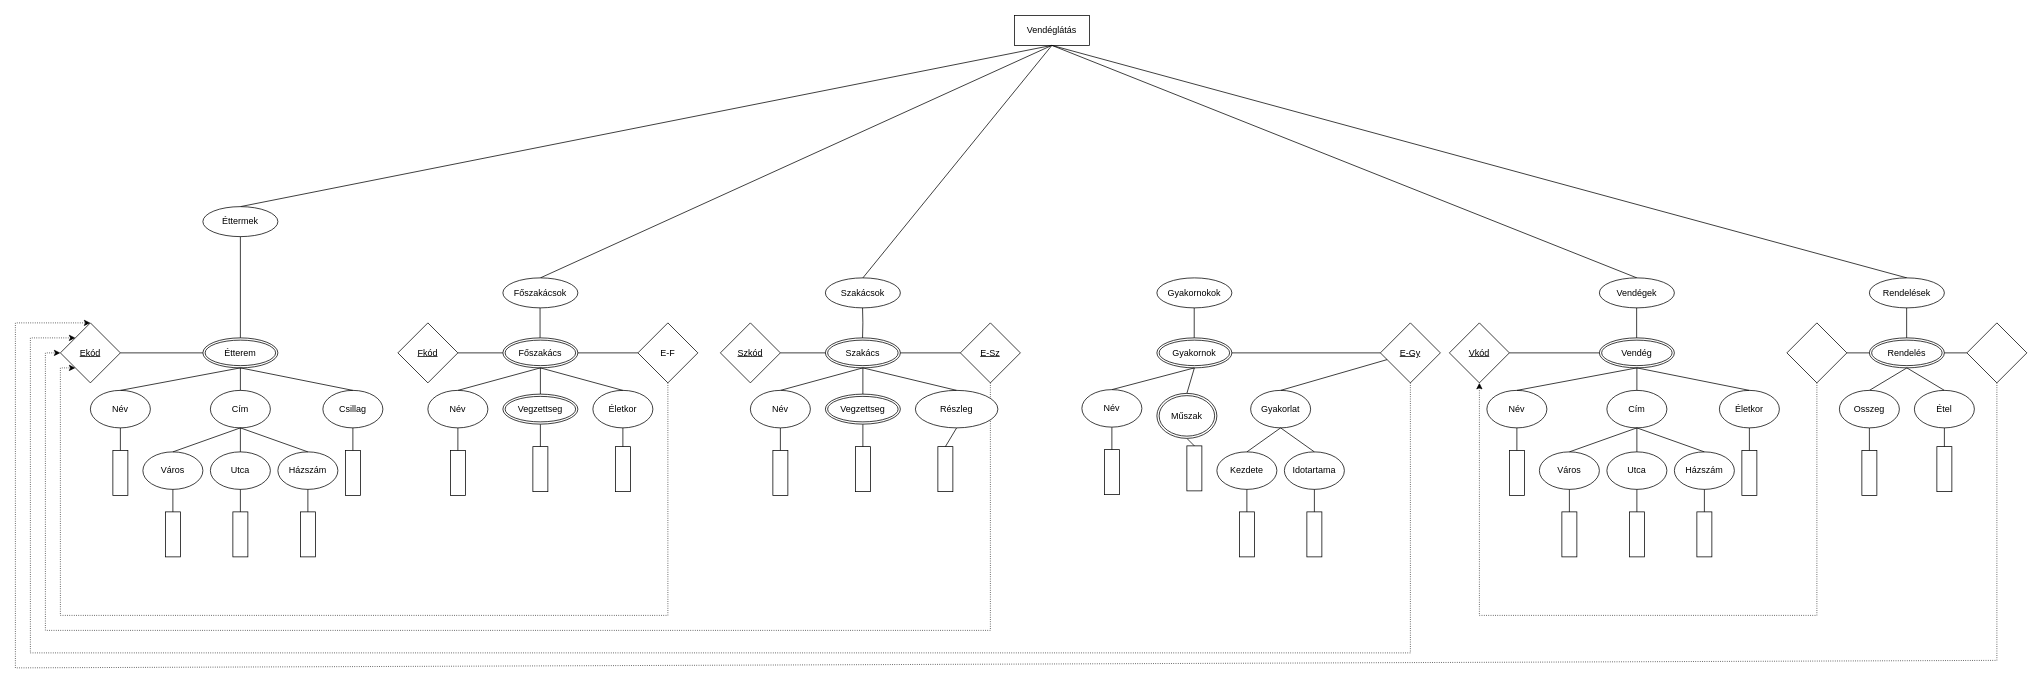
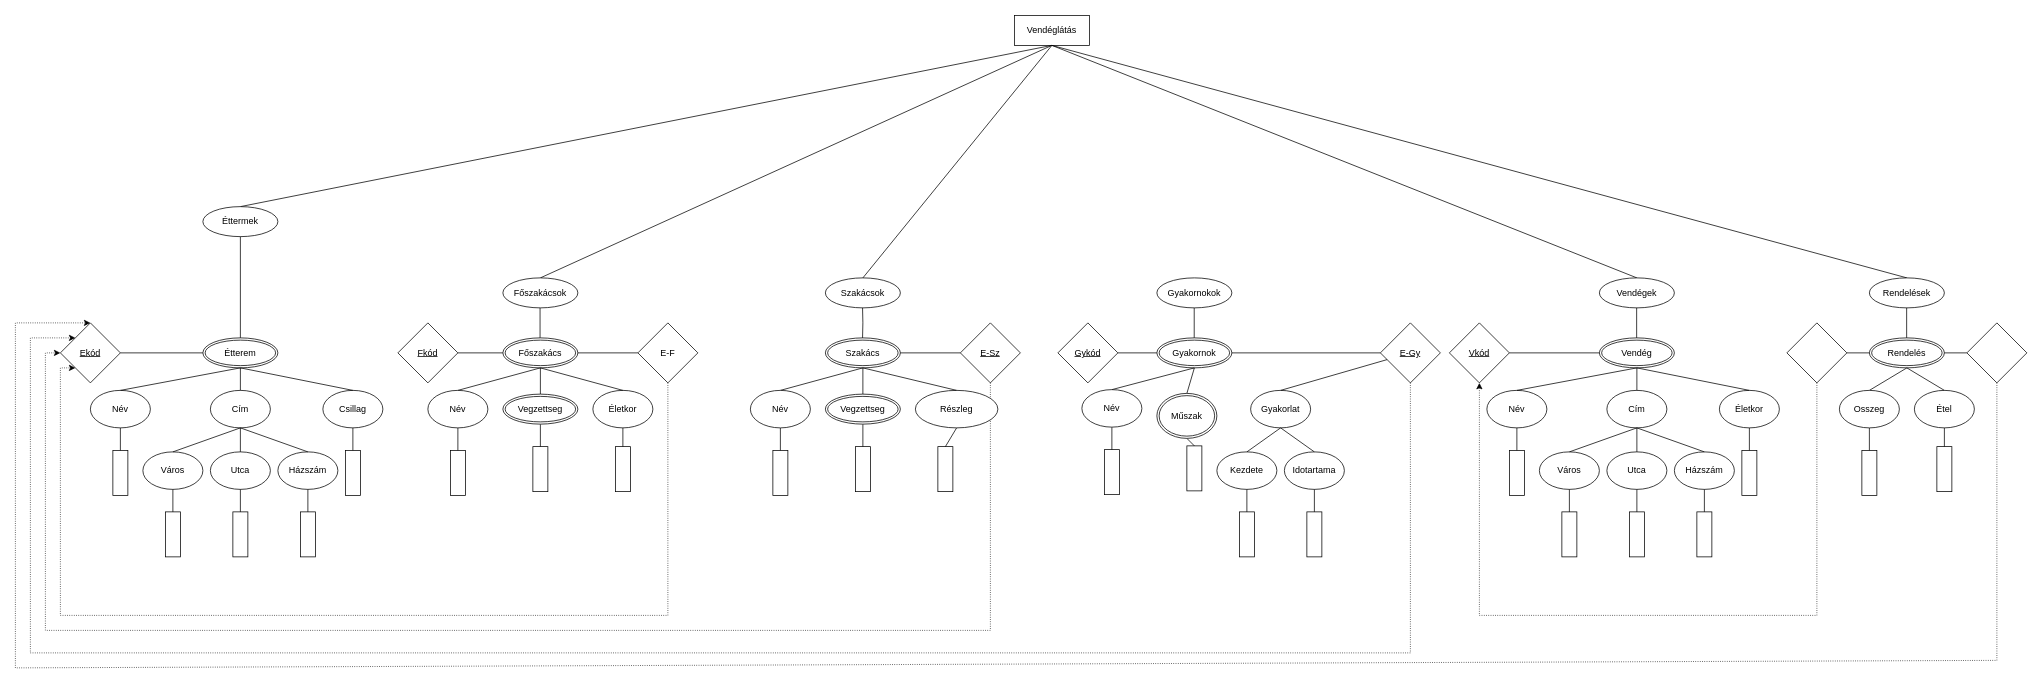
node "Szkód": removed
edge "Szkód" -- "Szakács": removed
node "Gykód": added
edge "Gykód" -- "Gyakornok": added
